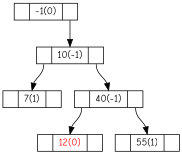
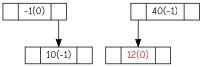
edge "10(-1)" -> "40(-1)": removed
node "7(1)": removed
node "55(1)": removed
